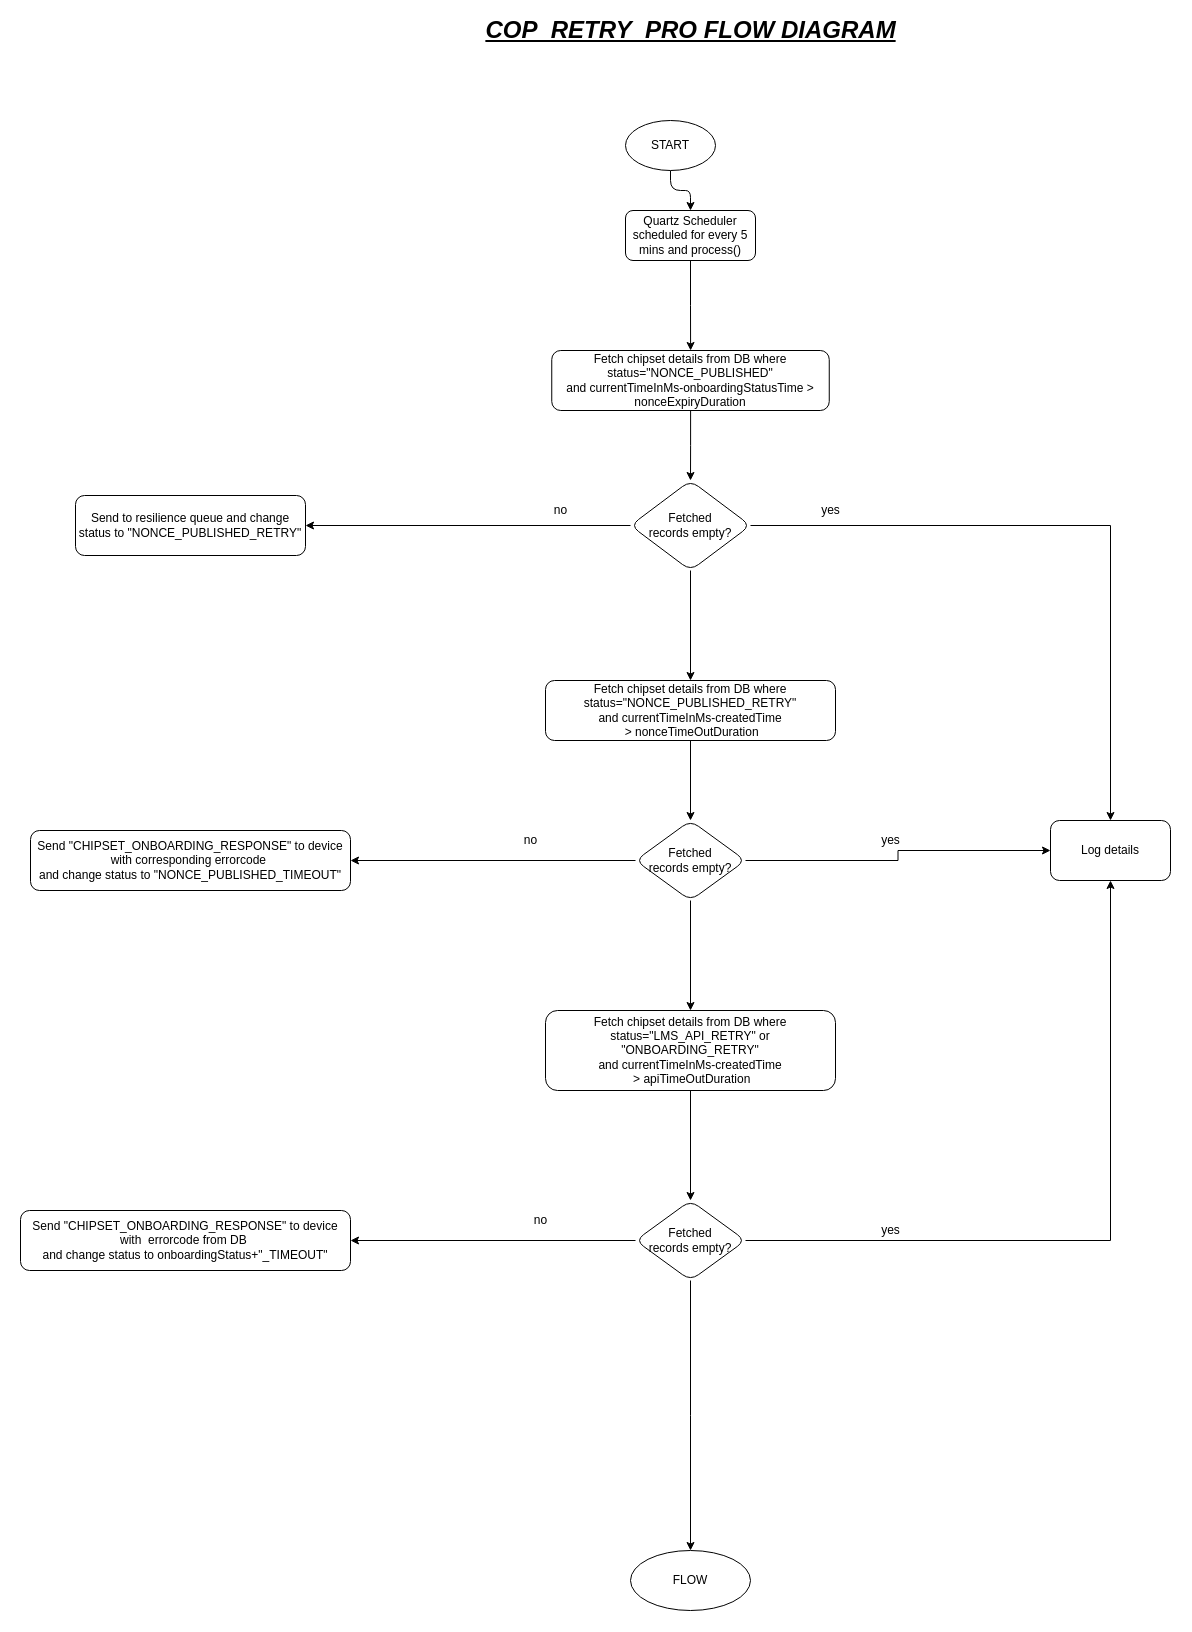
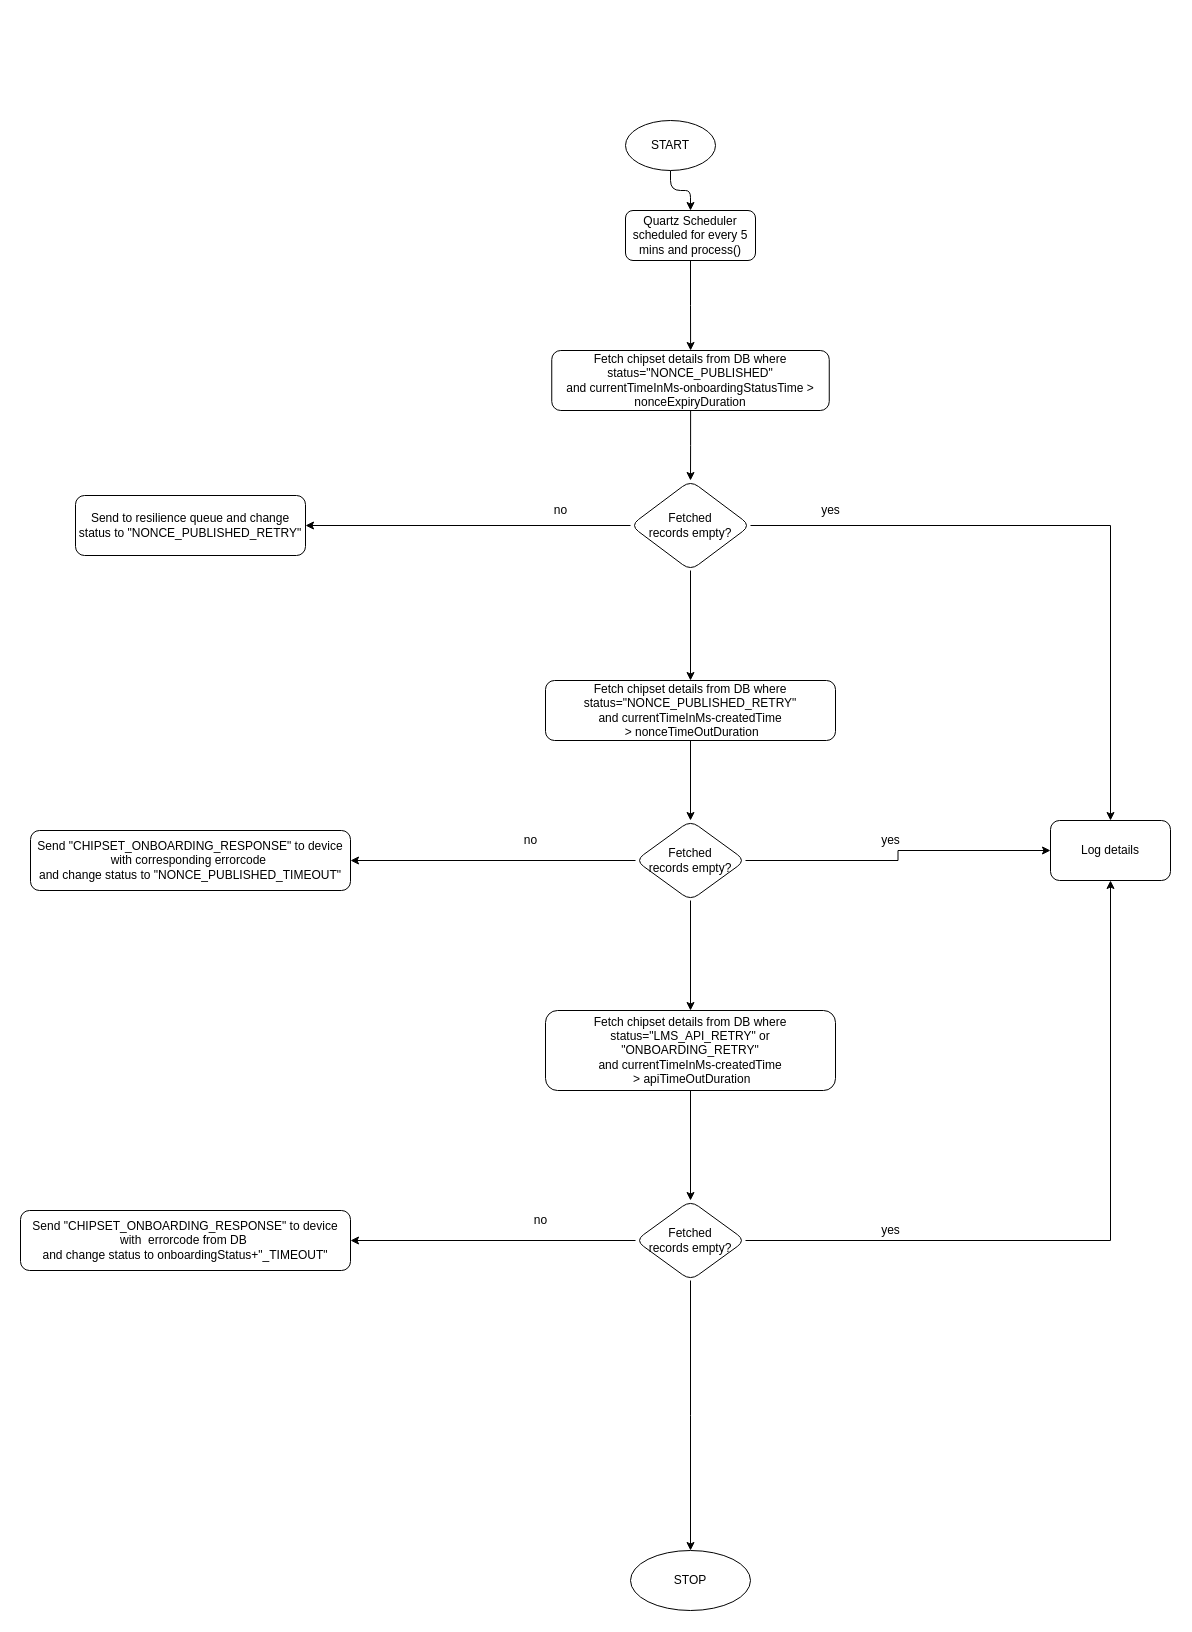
node "COP_RETRY_PRO FLOW DIAGRAM": removed
node "FLOW": label "FLOW" -> "STOP"
